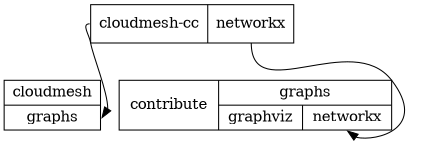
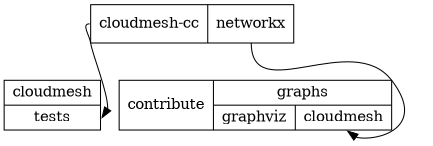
node "cloudmesh": text "graphs" -> "tests"
node "contribute": text "networkx" -> "cloudmesh"
